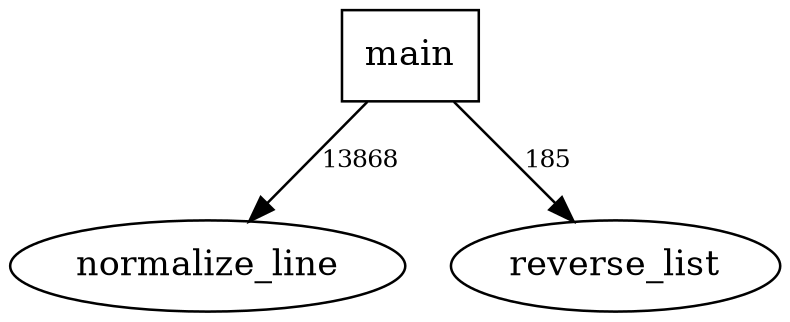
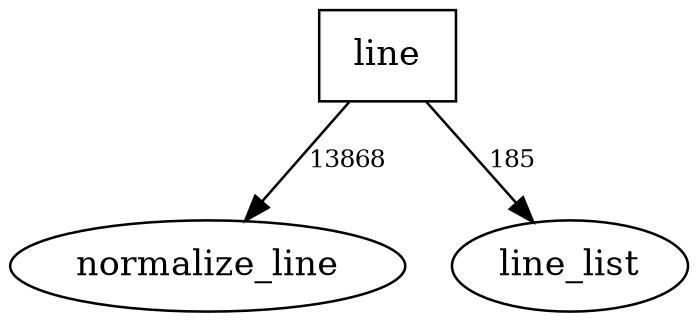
node "main": label "main" -> "line"
node "reverse_list": label "reverse_list" -> "line_list"
